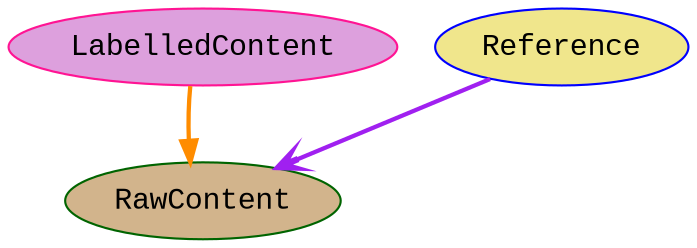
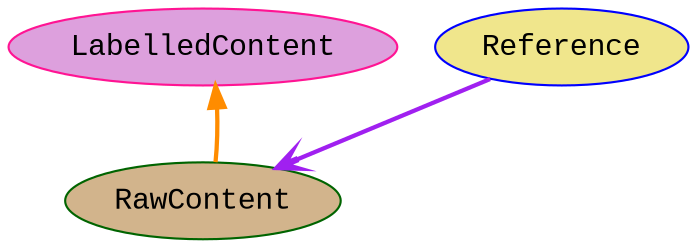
edge "LabelledContent" -> "RawContent": reversed
